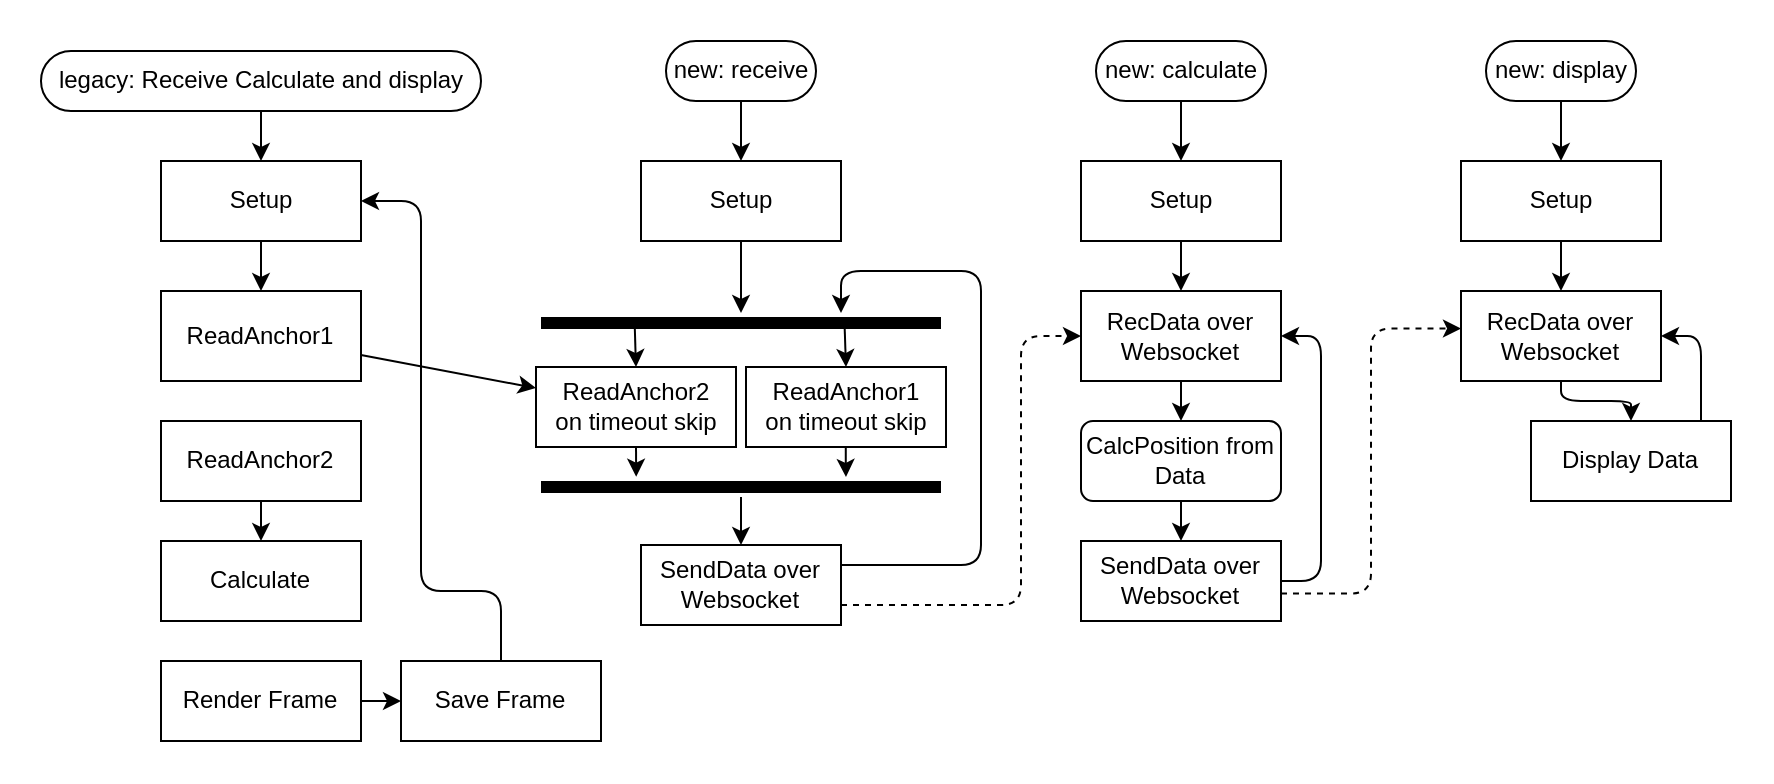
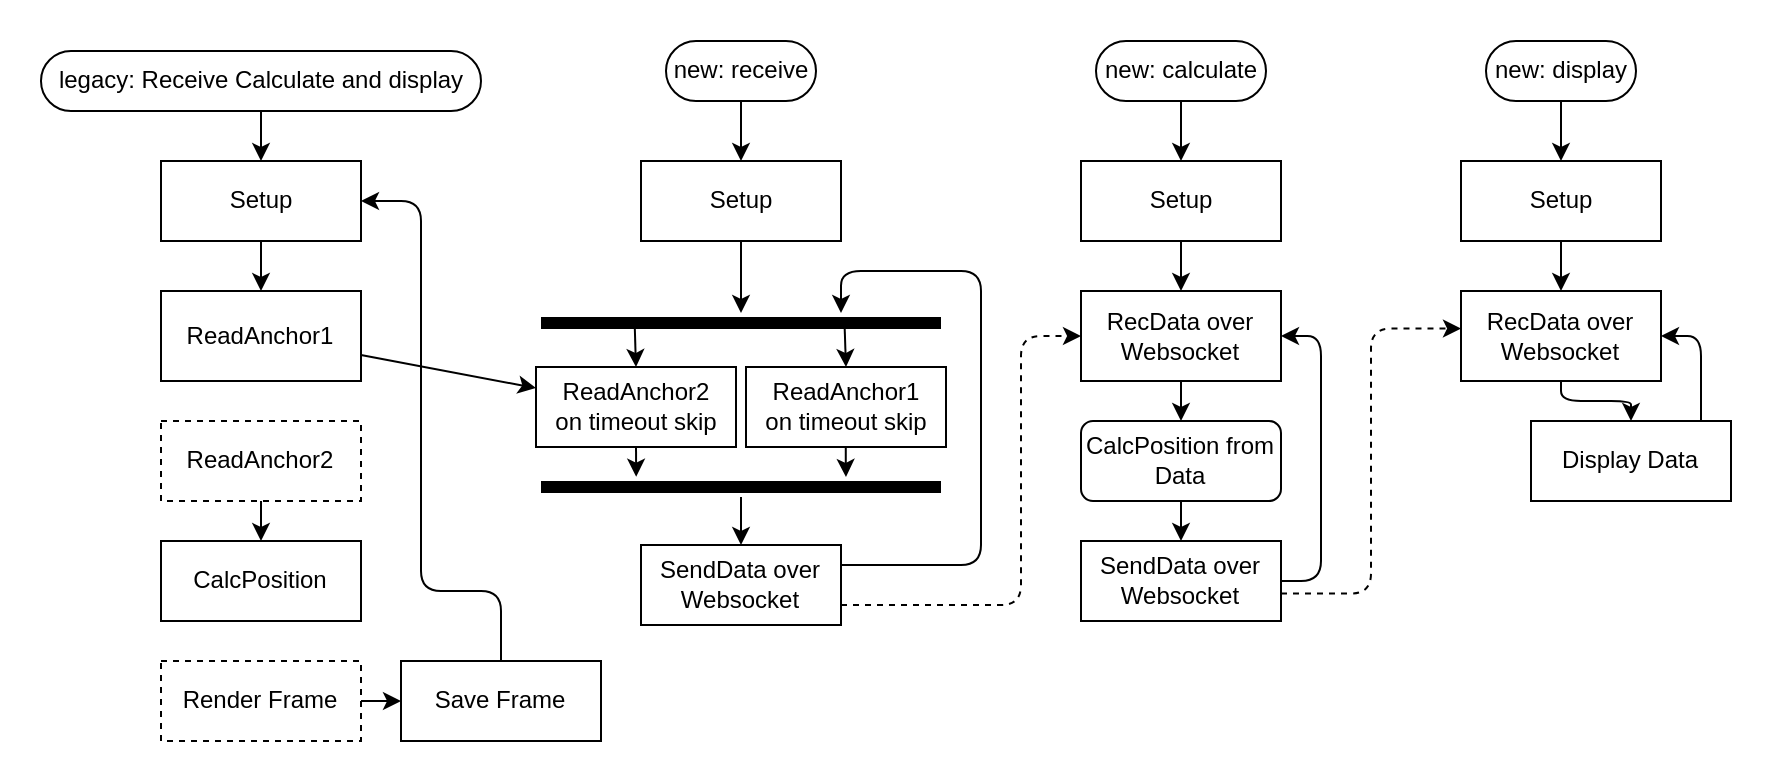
node "ReadAnchor2": style solid -> dashed
node "Calculate": label "Calculate" -> "CalcPosition"
node "Render Frame": style solid -> dashed
